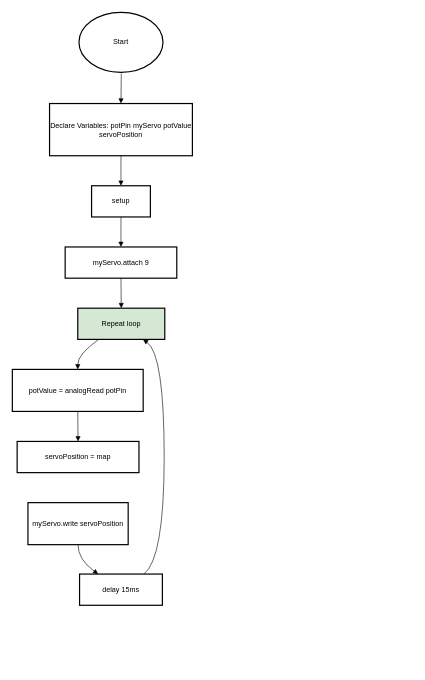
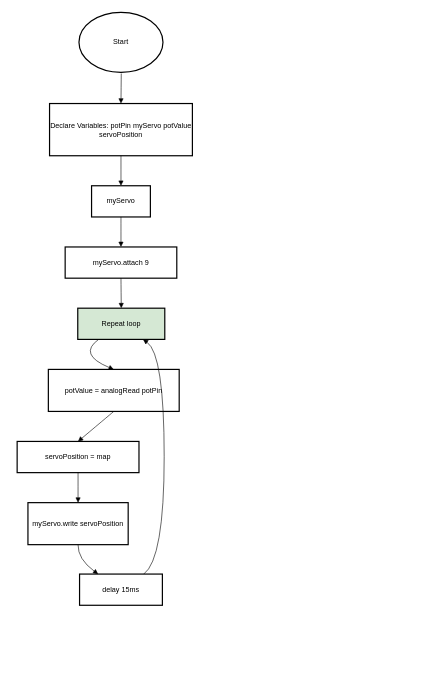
node "setup": label "setup" -> "myServo"
node "potValue = analogRead potPin": moved (78, 390) -> (114, 390)
edge "servoPosition = map" -> "myServo.write servoPosition": added
